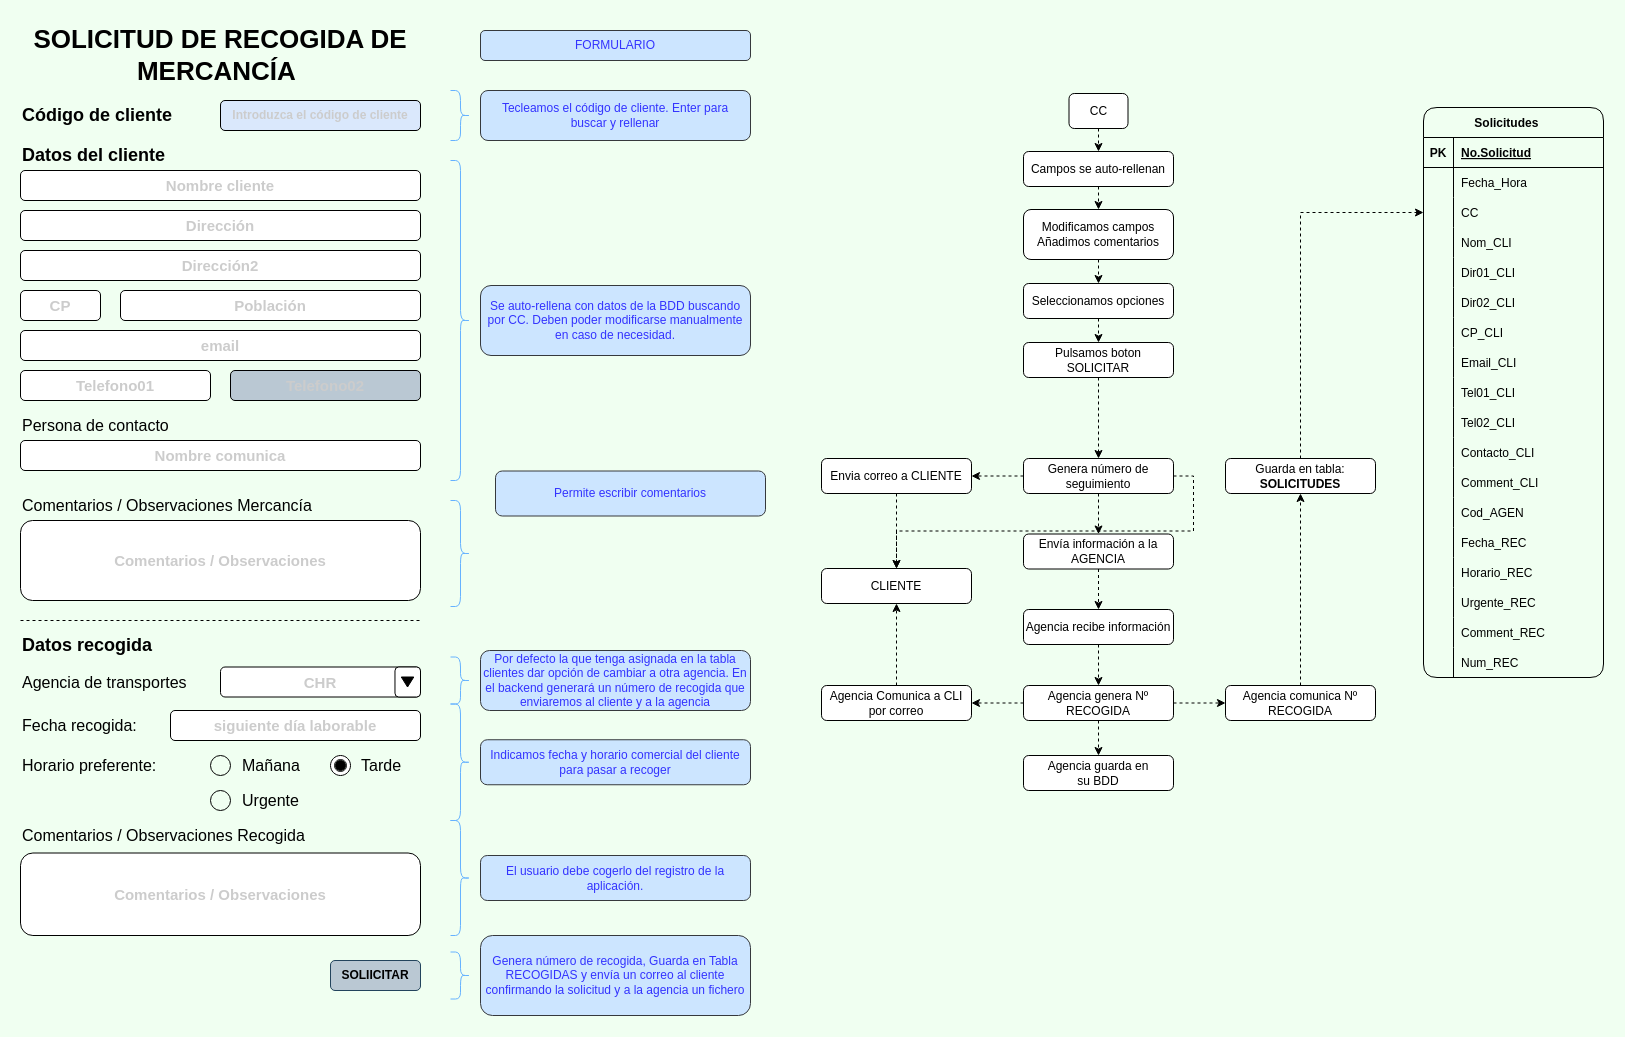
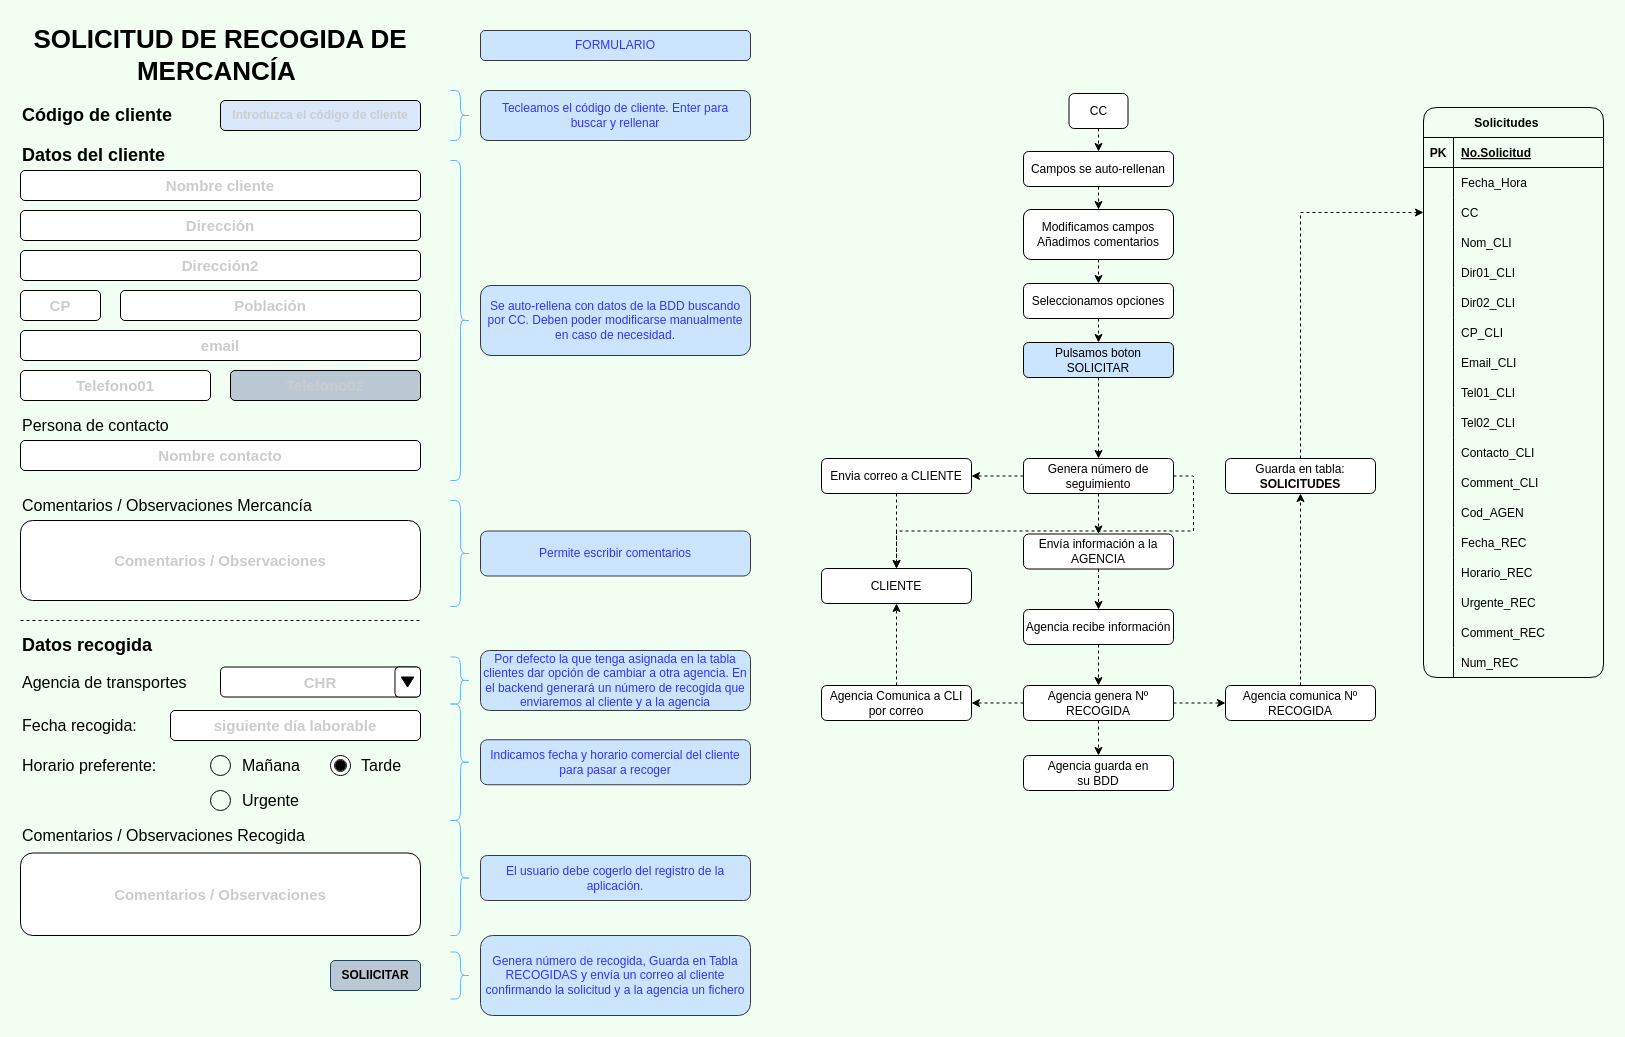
node "Pulsamos boton SOLICITAR": fillcolor #ffffff -> #cce5ff
node "Nombre comunica": label "Nombre comunica" -> "Nombre contacto"
node "Permite escribir comentarios": moved (631, 494) -> (616, 554)
